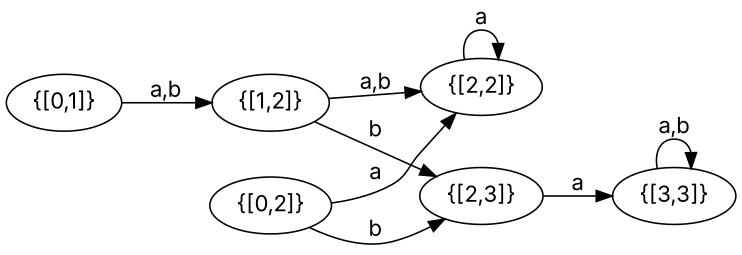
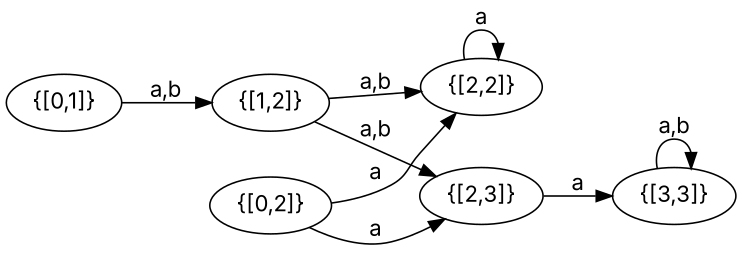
edge "{[1,2]}" -> "{[2,3]}": label "b" -> "a,b"
edge "{[0,2]}" -> "{[2,3]}": label "b" -> "a"
